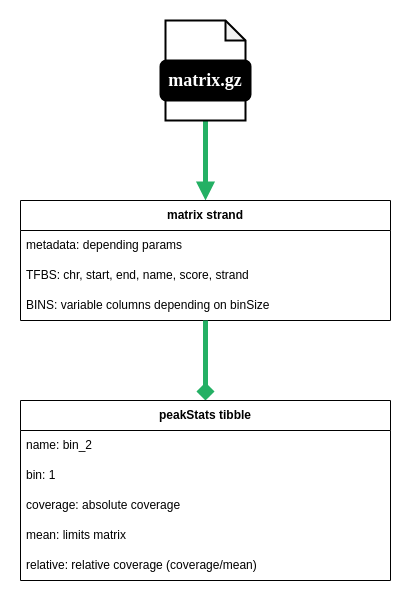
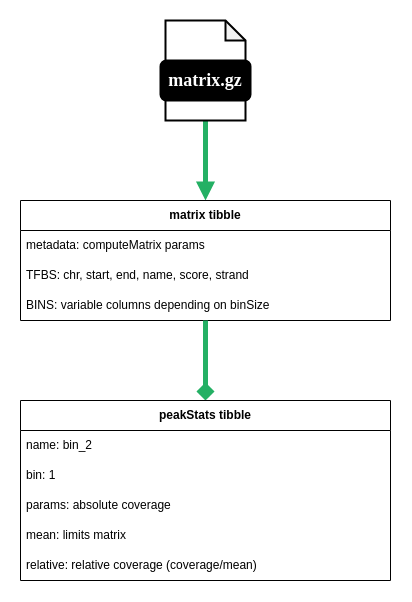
node "matrix strand": label "matrix strand" -> "matrix tibble"
node "metadata: depending params": label "metadata: depending params" -> "metadata: computeMatrix params"
node "coverage: absolute coverage": label "coverage: absolute coverage" -> "params: absolute coverage"
